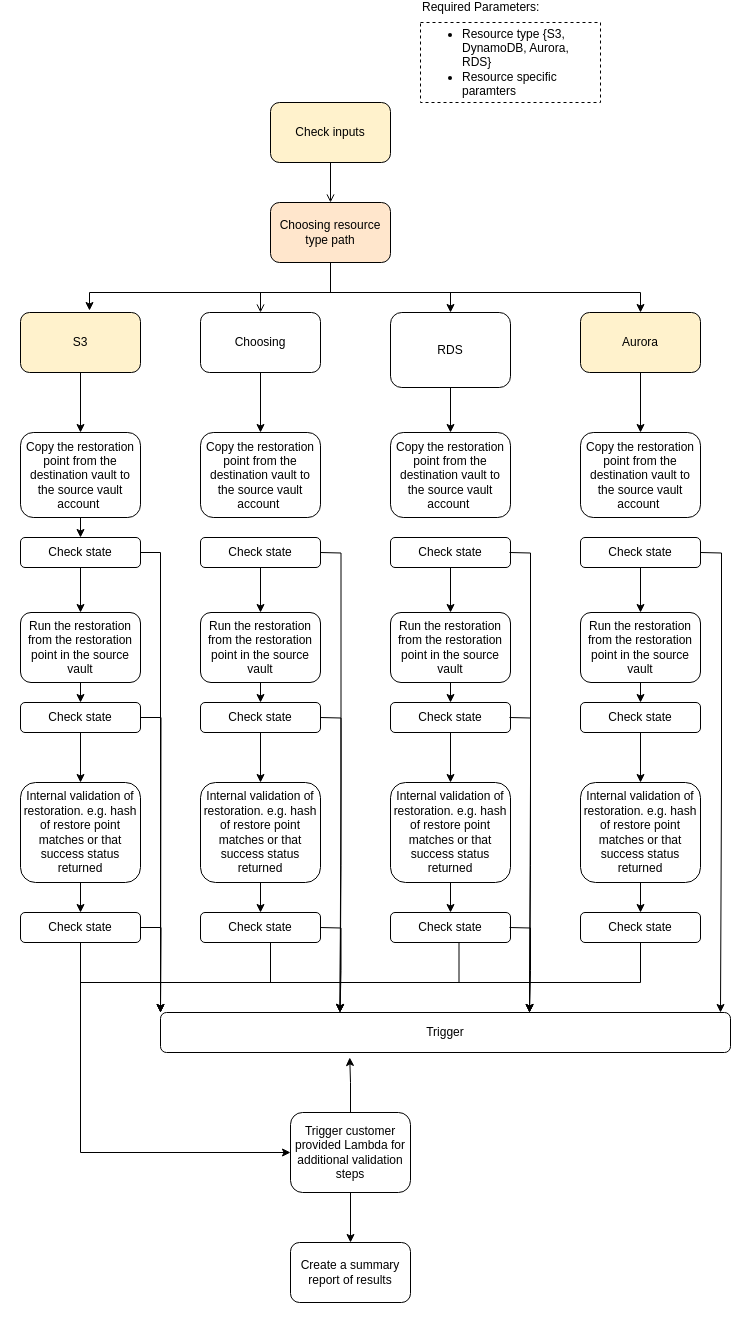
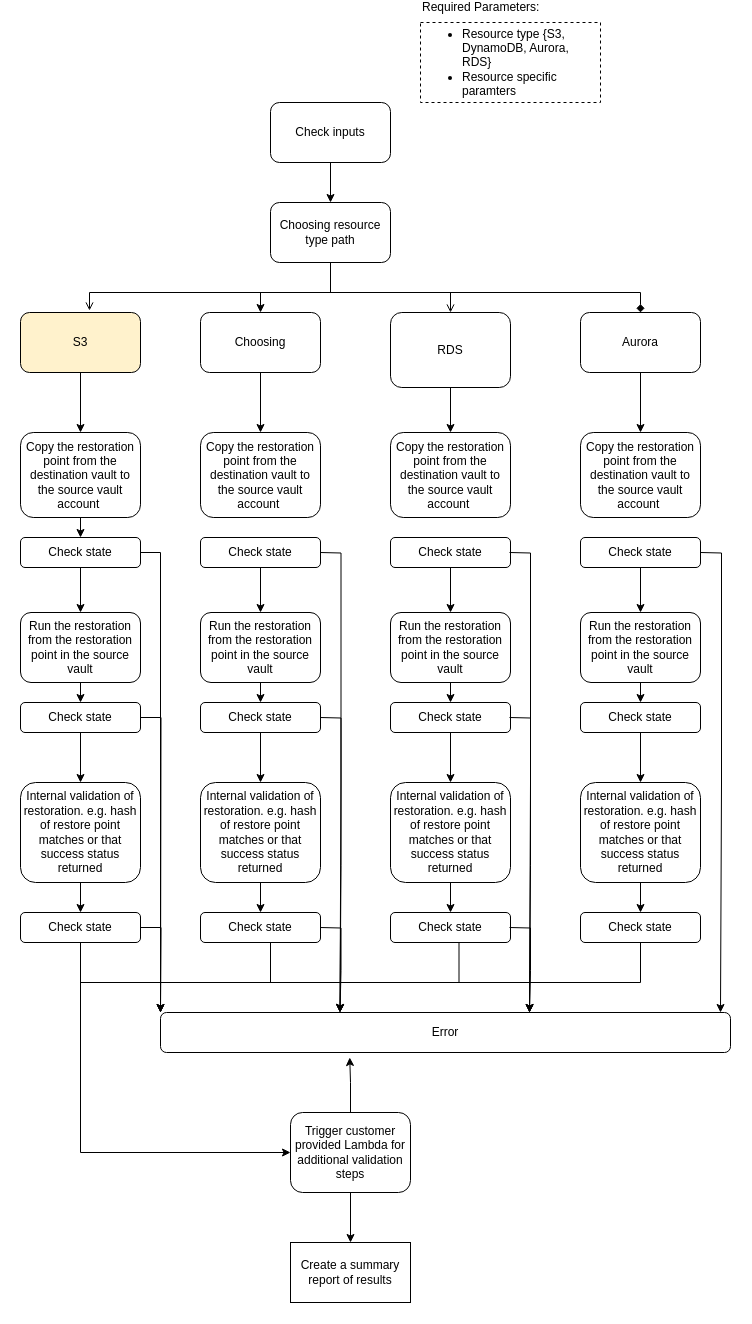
node "Check inputs": fillcolor #fff2cc -> #ffffff
edge "Check inputs" -> "Choosing resource type path": arrowhead open -> classic
node "Choosing resource type path": fillcolor #ffe6cc -> #ffffff
edge "Choosing resource type path" -> "S3": arrowhead classic -> open
edge "Choosing resource type path" -> "RDS": arrowhead classic -> open
edge "Choosing resource type path" -> "Aurora": arrowhead classic -> diamond
edge "Choosing resource type path" -> "Choosing": arrowhead open -> classic
node "Aurora": fillcolor #fff2cc -> #ffffff
node "Trigger": label "Trigger" -> "Error"
node "Create a summary report of results": shape rounded rectangle -> rectangle
